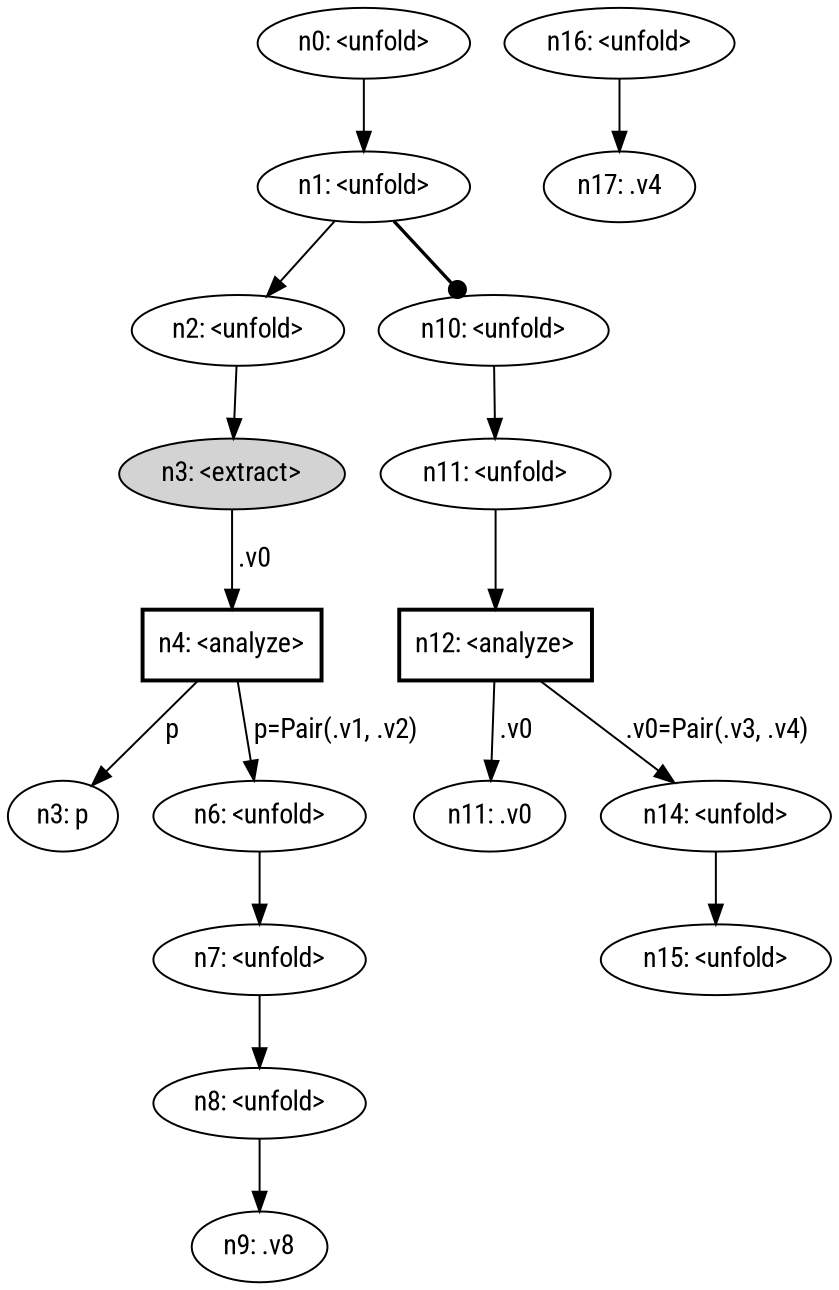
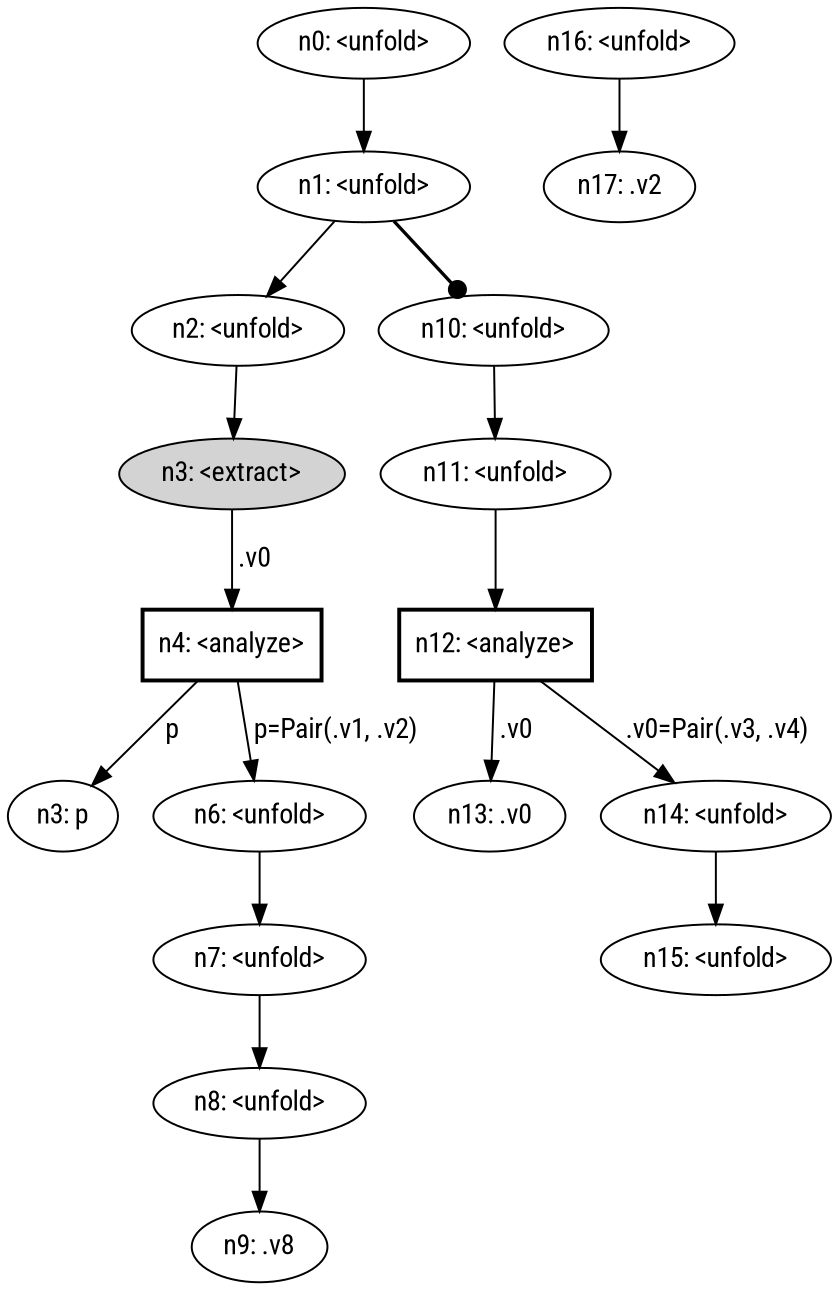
node "n17: .v4": label "n17: .v4" -> "n17: .v2"
node "n11: .v0": label "n11: .v0" -> "n13: .v0"
